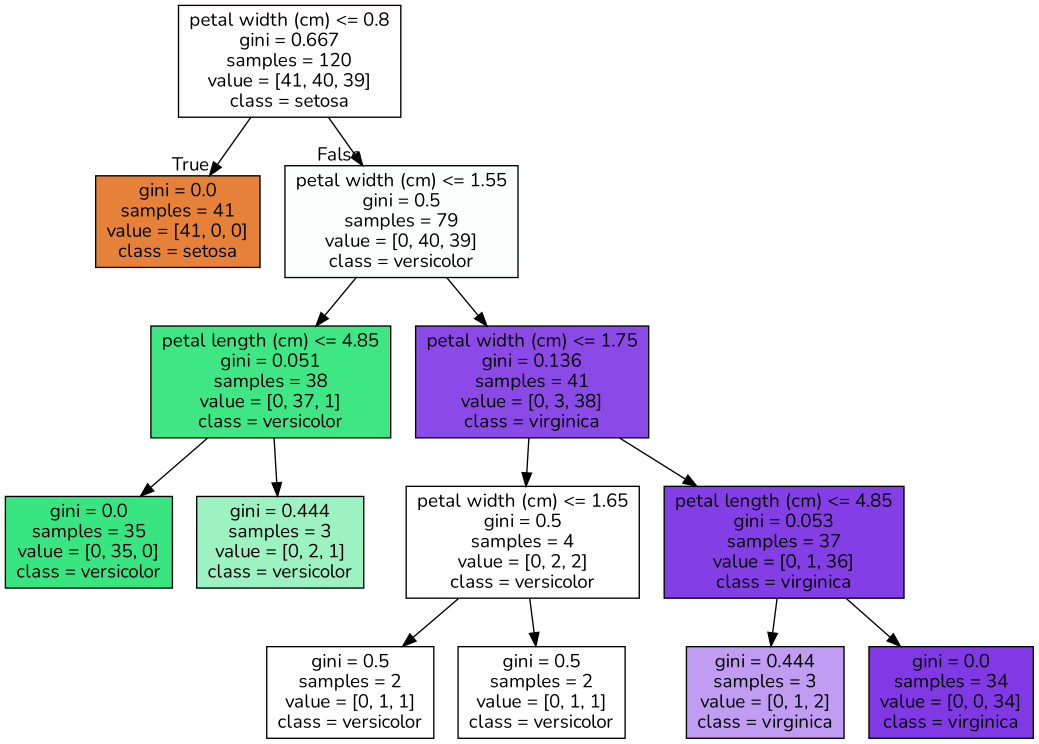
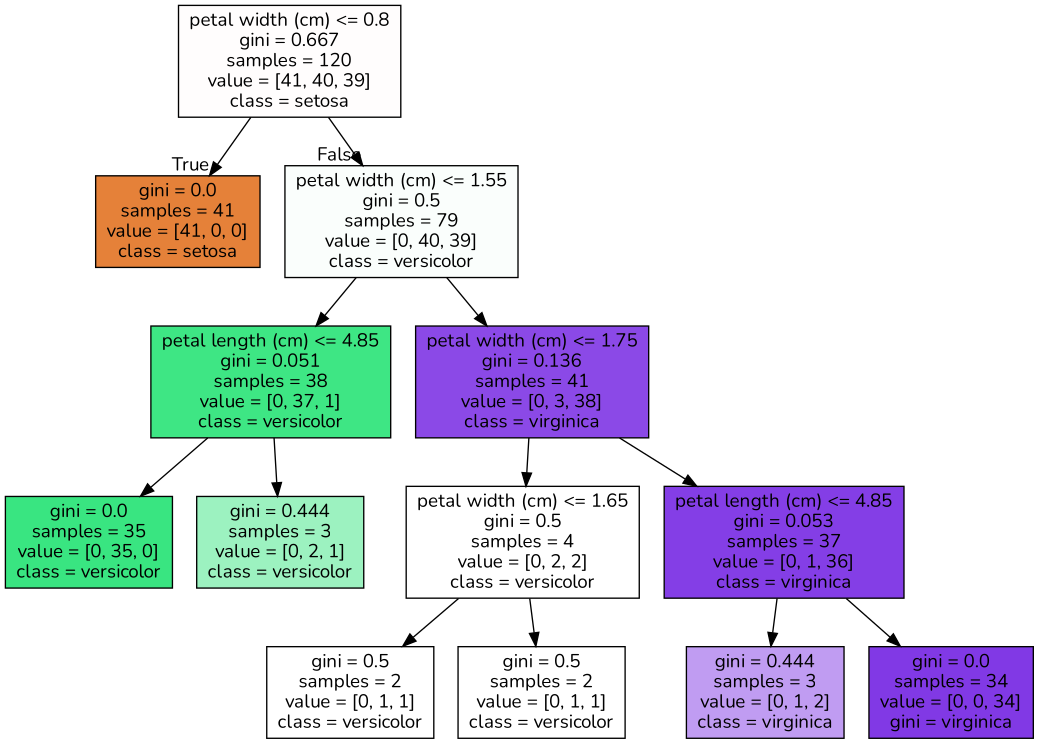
node "gini = 0.0 samples = 34 value = [0, 0, 34] class = virginica": label "gini = 0.0 samples = 34 value = [0, 0, 34] class = virginica" -> "gini = 0.0 samples = 34 value = [0, 0, 34] gini = virginica"
